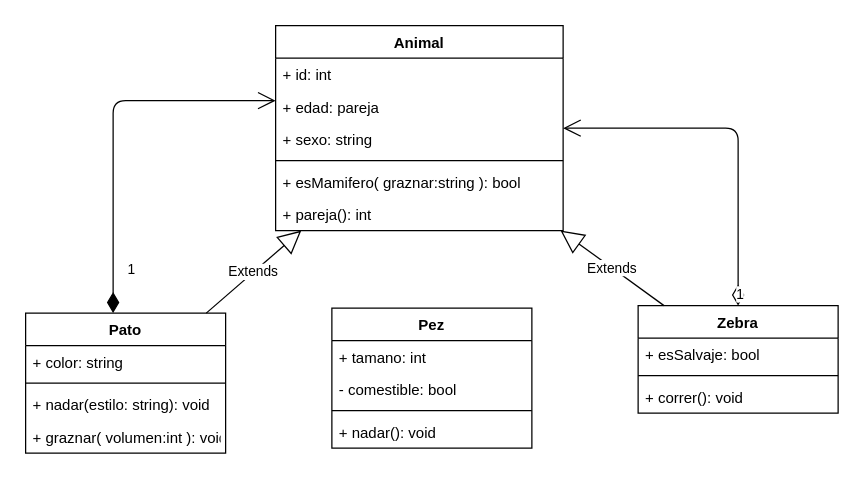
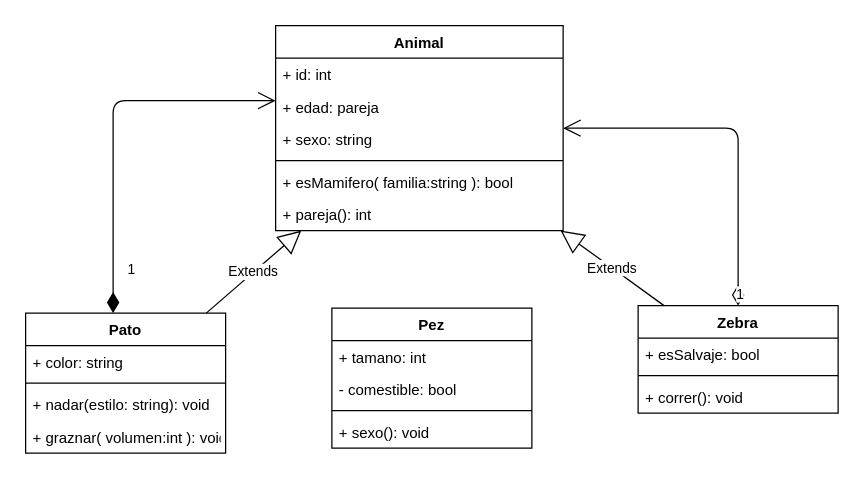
node "+ esMamifero( graznar:string ): bool": label "+ esMamifero( graznar:string ): bool" -> "+ esMamifero( familia:string ): bool"
node "+ nadar(): void": label "+ nadar(): void" -> "+ sexo(): void"
